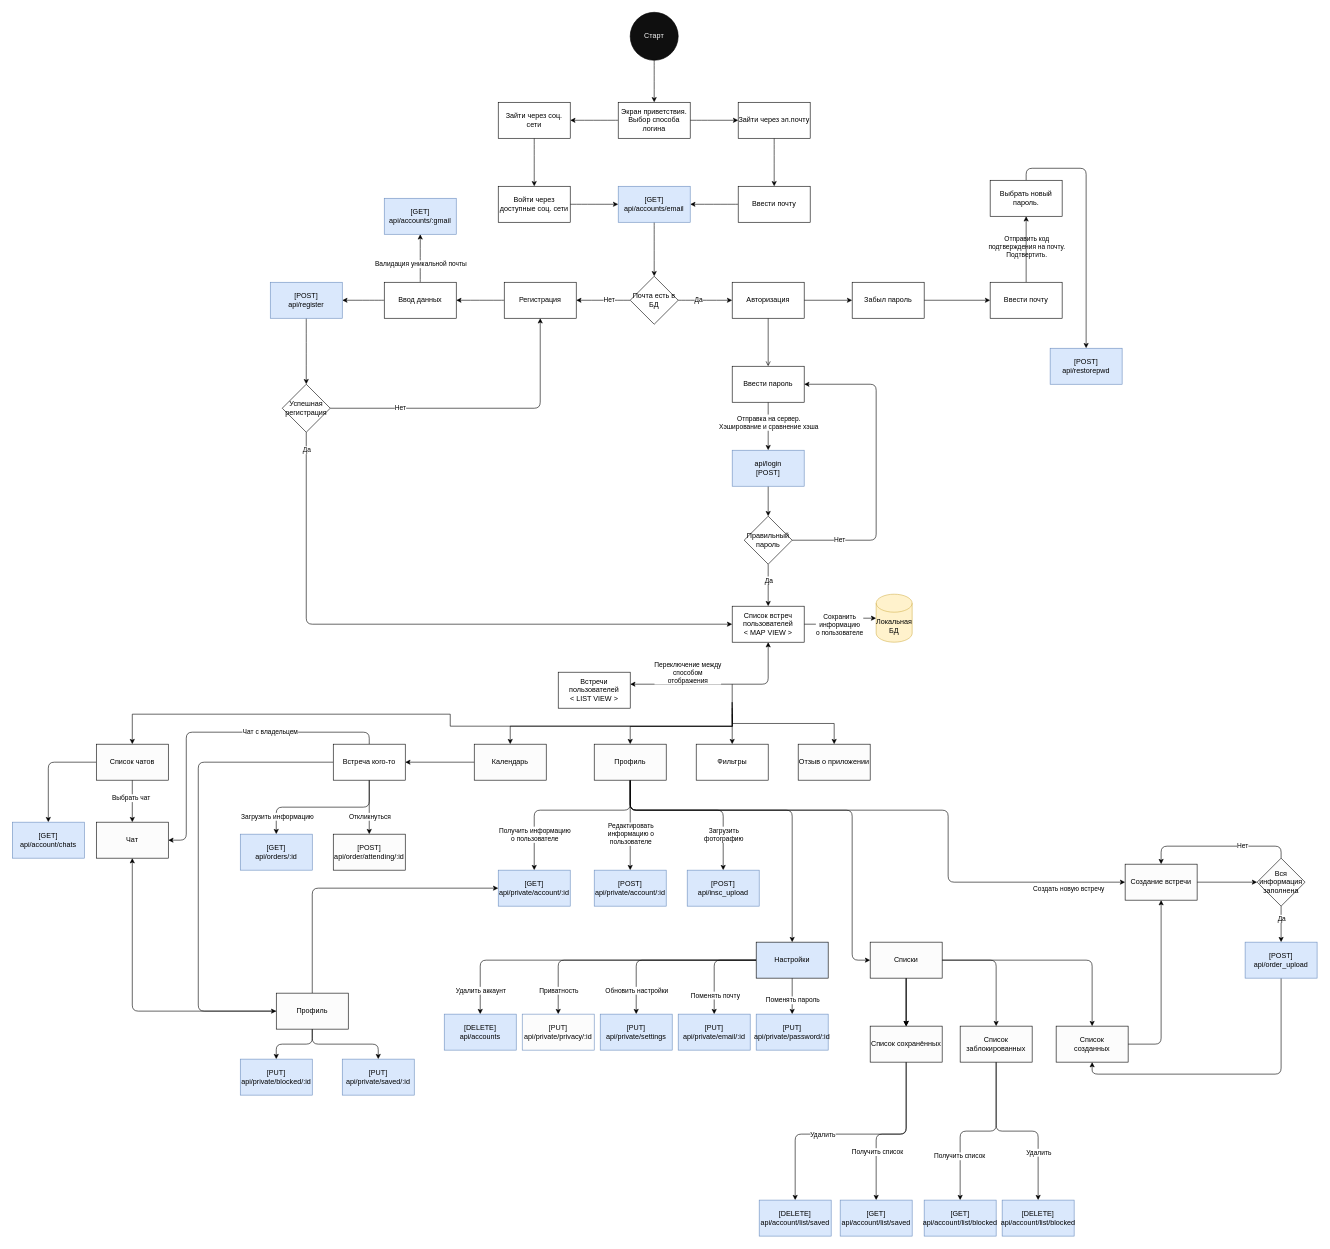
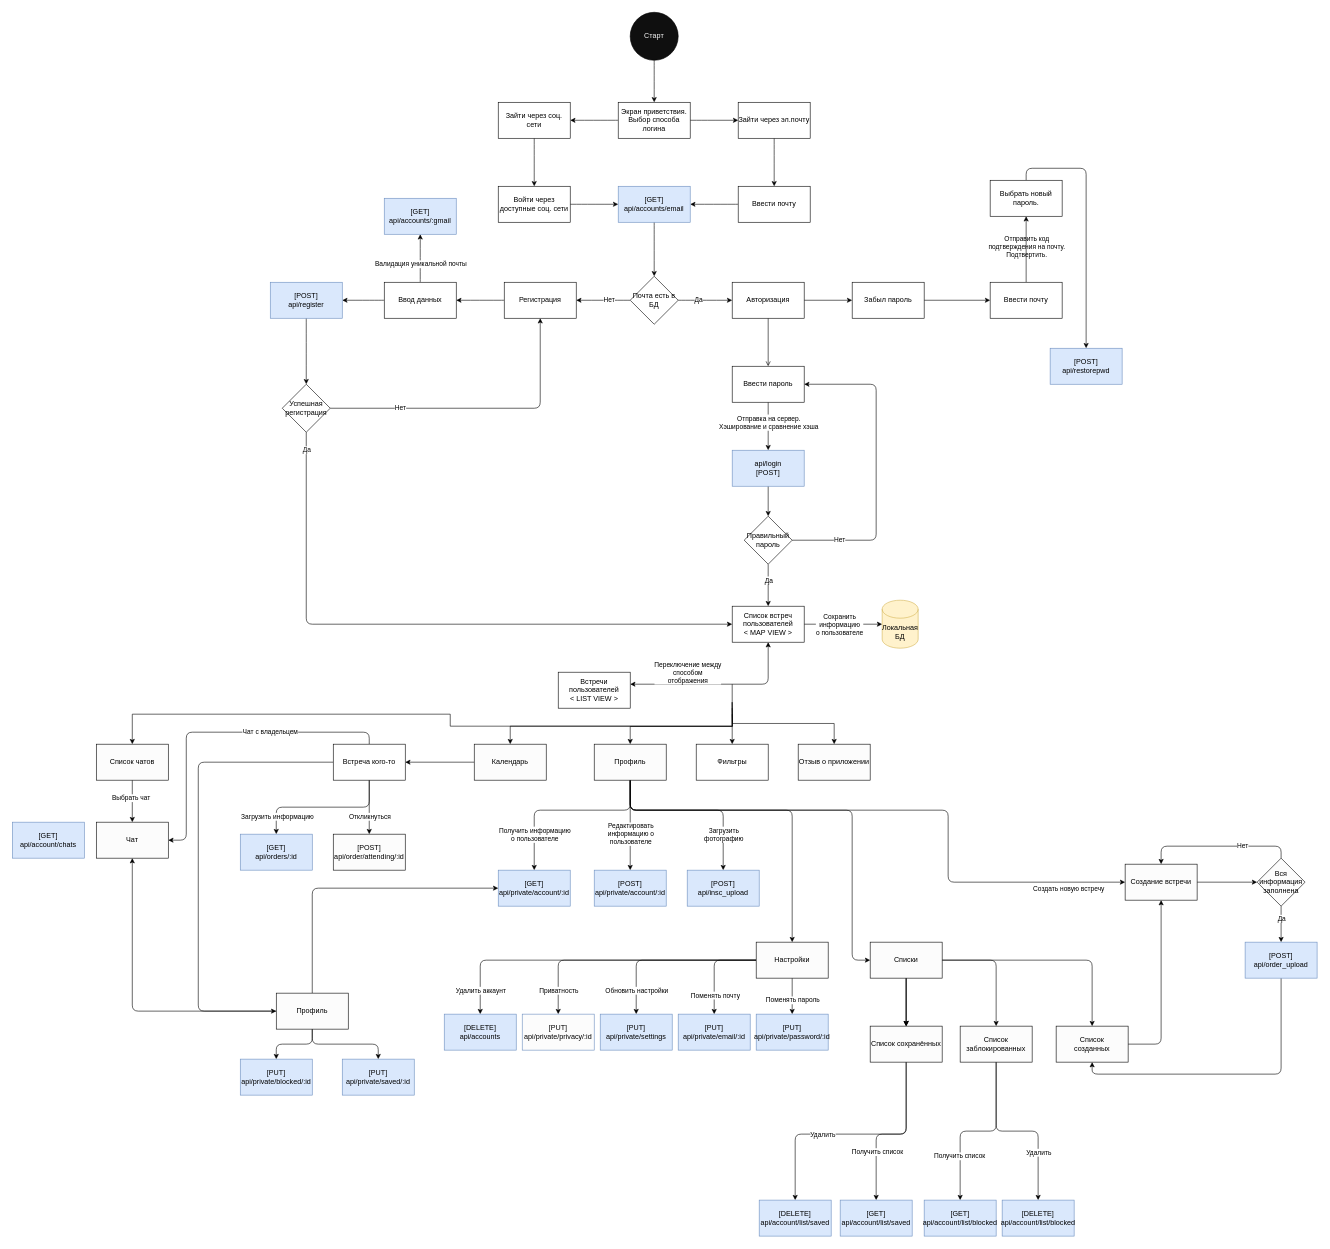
node "Локальная БД": moved (894, 618) -> (900, 624)
edge "Список чатов" -> "[GET] api/account/chats": removed
node "Настройки": fillcolor #dae8fc -> #fcfcfc
